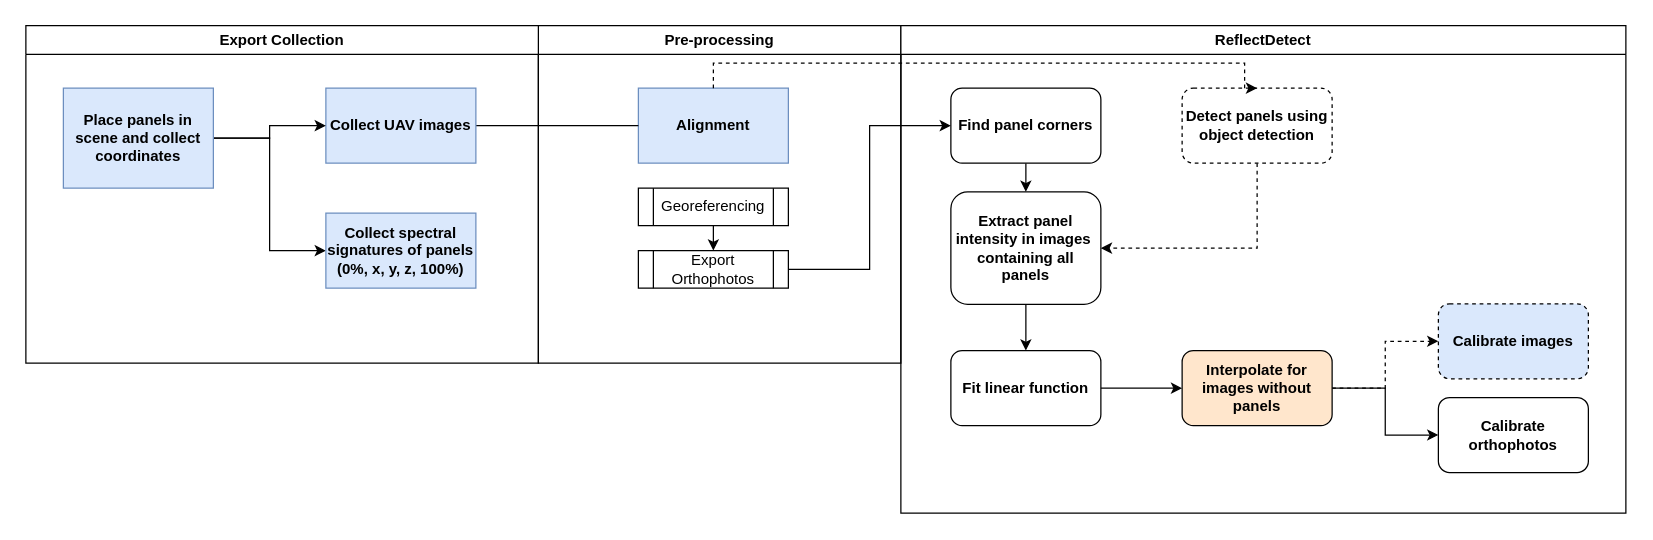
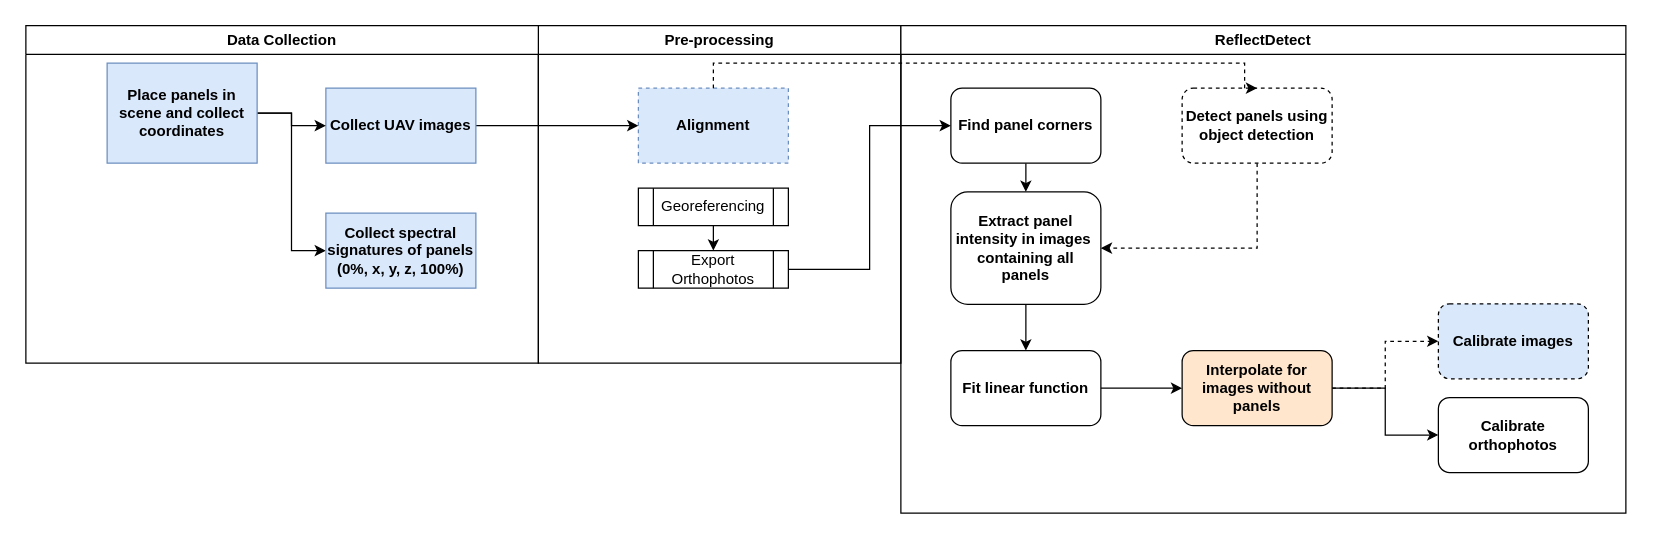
node "Export Collection": label "Export Collection" -> "Data Collection"
edge "Collect UAV images" -- "Alignment": arrowhead none -> classic
node "Alignment": style solid -> dashed
node "Place panels in scene and collect coordinates": moved (138, 138) -> (182, 113)
